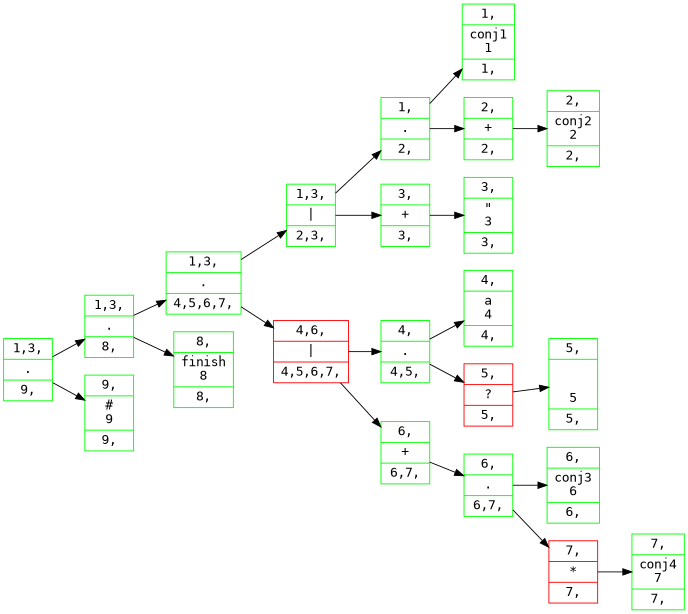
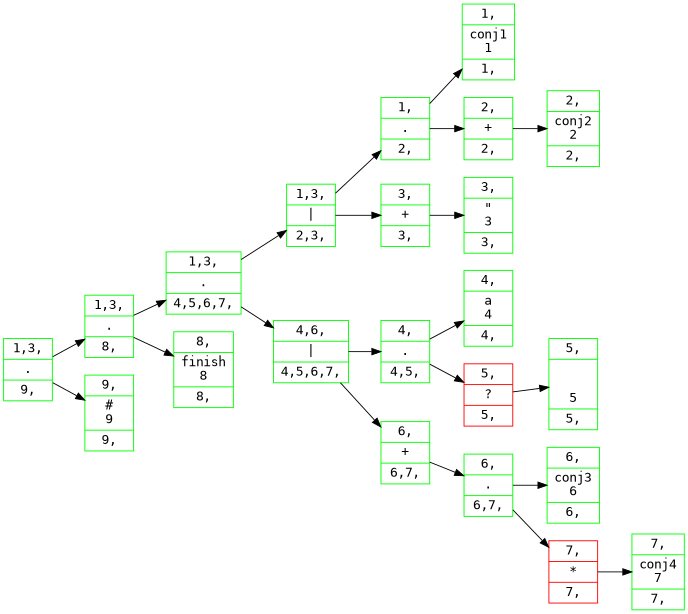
node "4,6,": color red -> green
